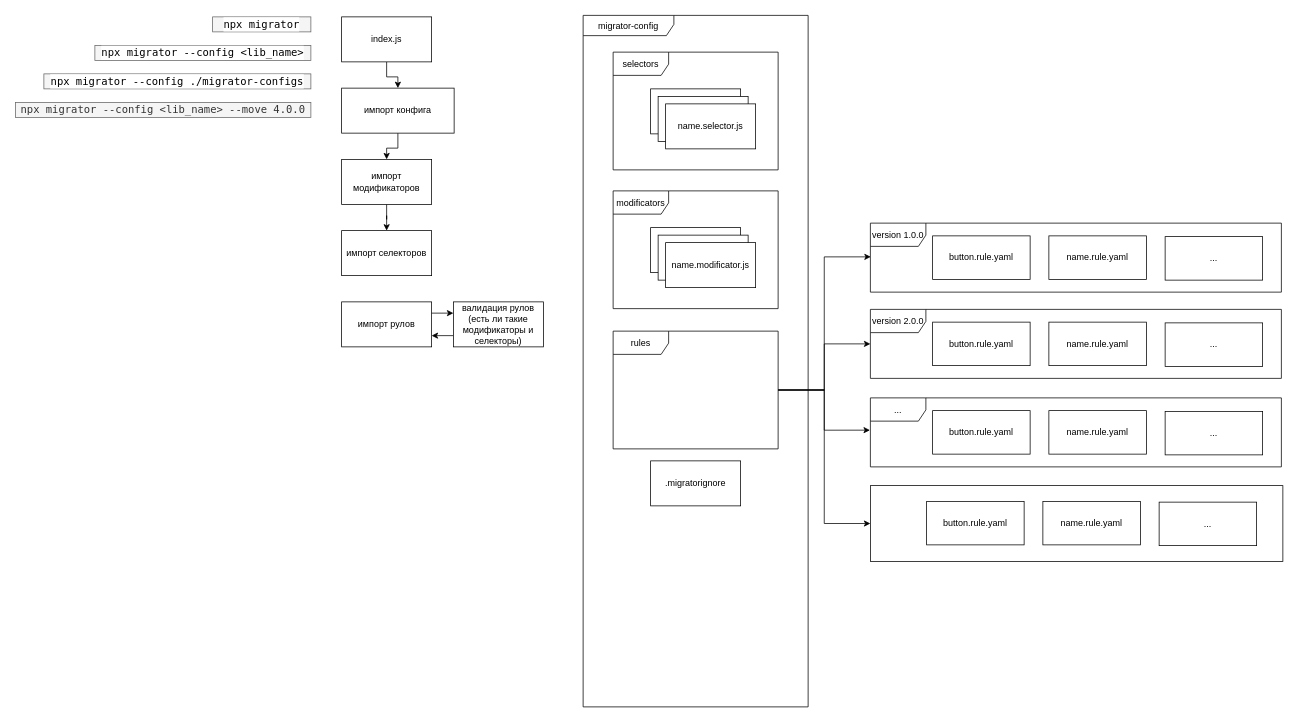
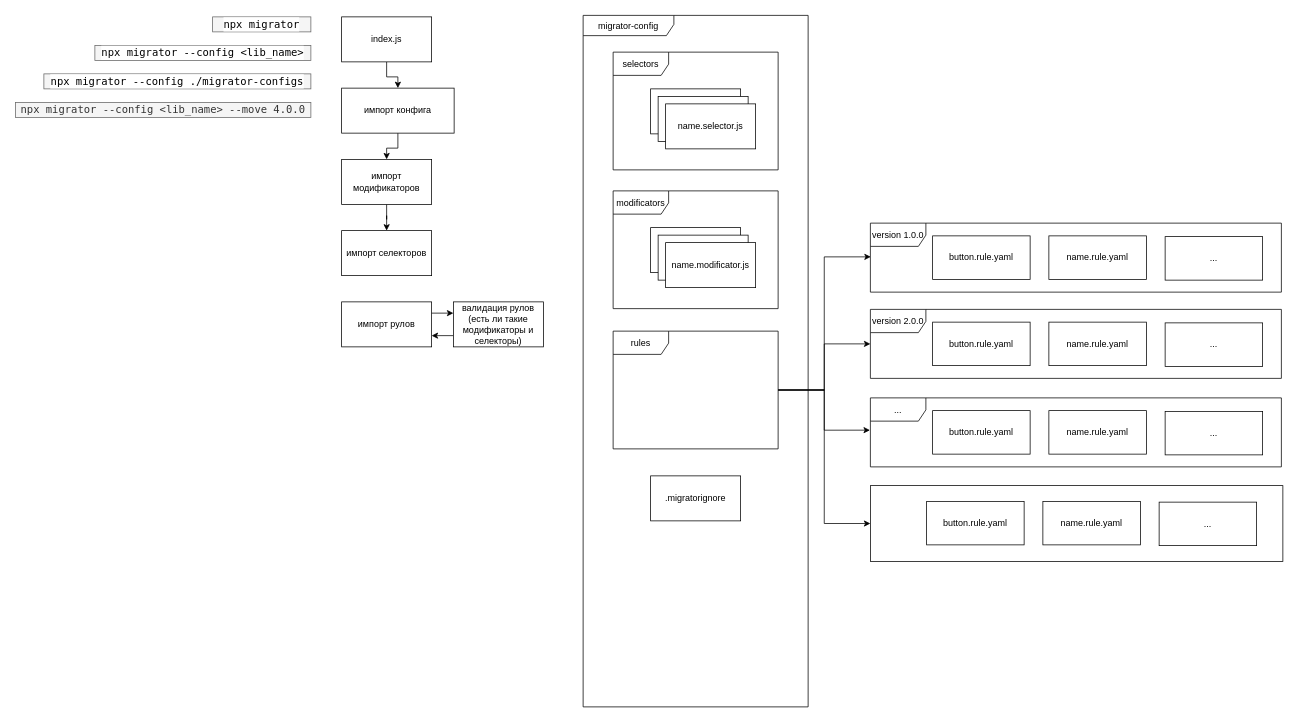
node ".migratorignore": moved (696, 483) -> (696, 498)
